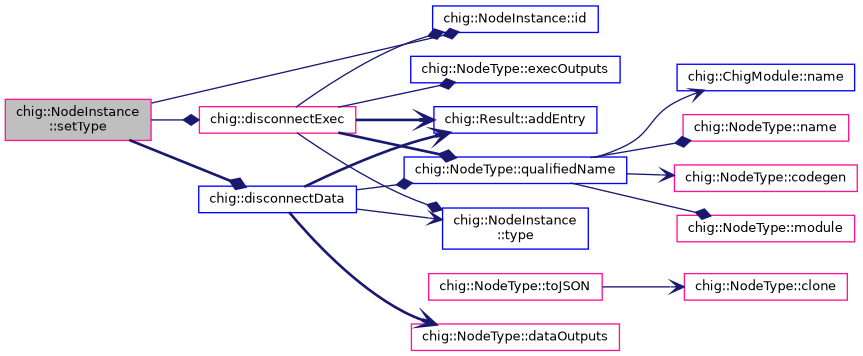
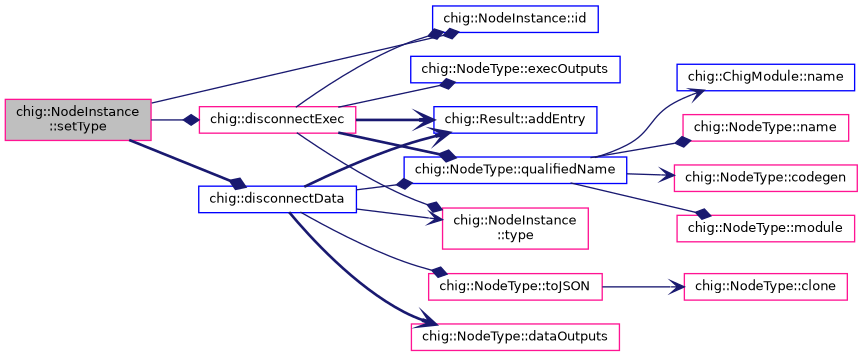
node "chig::NodeInstance ::type": color blue -> deeppink
edge "chig::disconnectData" -> "chig::NodeType::toJSON": added
